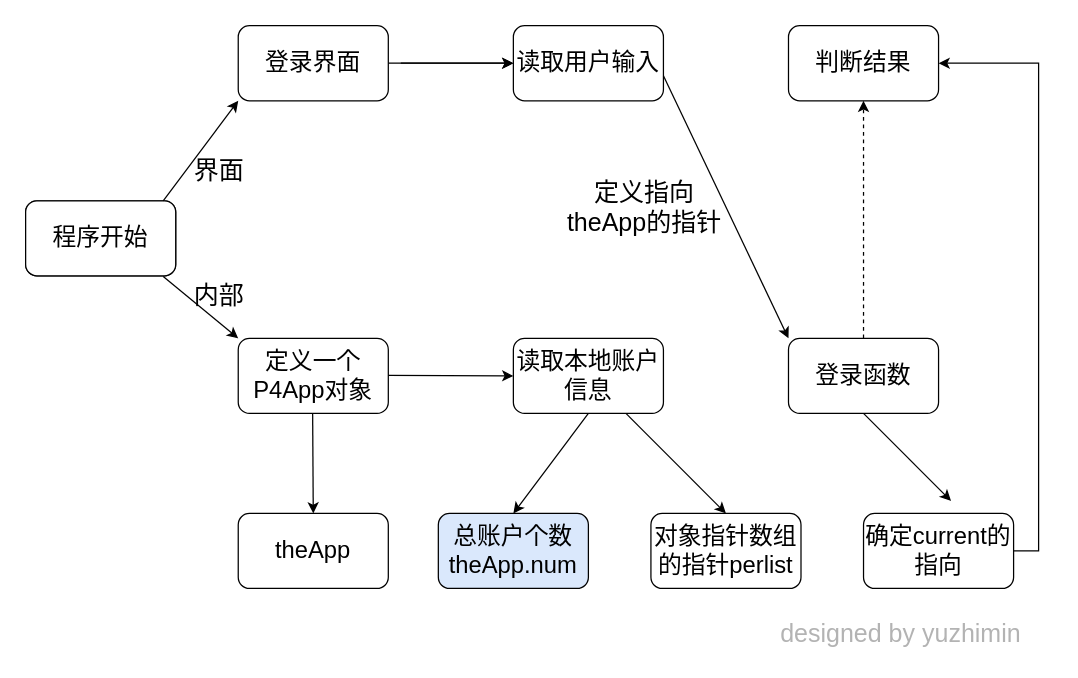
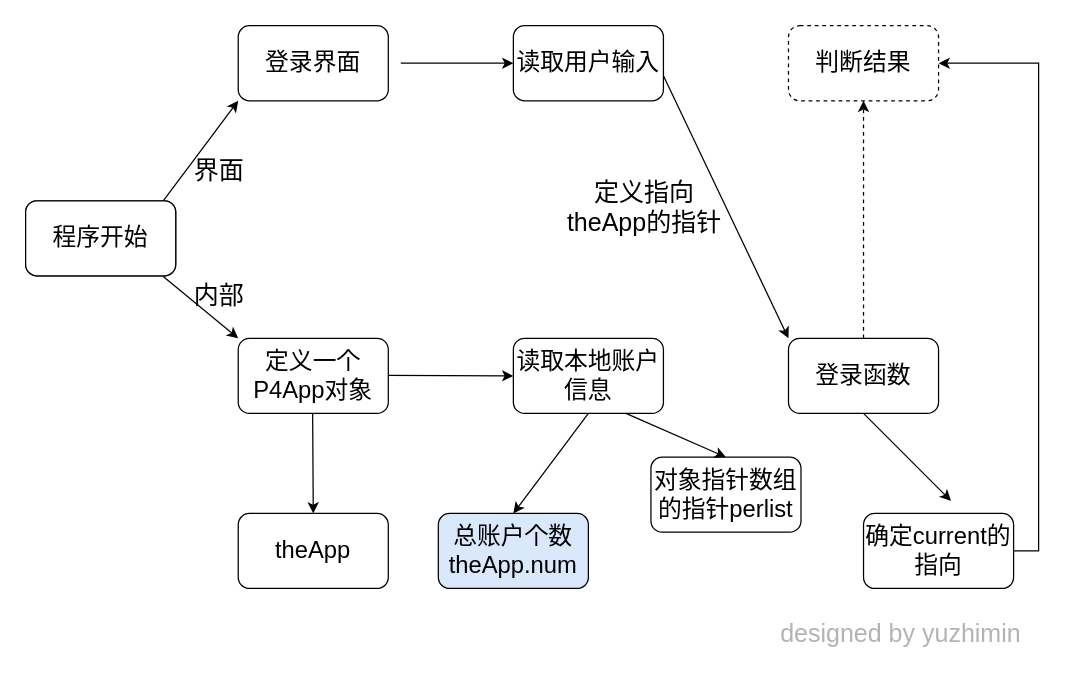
edge "登录界面" -> "读取用户输入": removed
node "判断结果": style solid -> dashed
node "对象指针数组的指针perlist": moved (726, 551) -> (726, 494)
